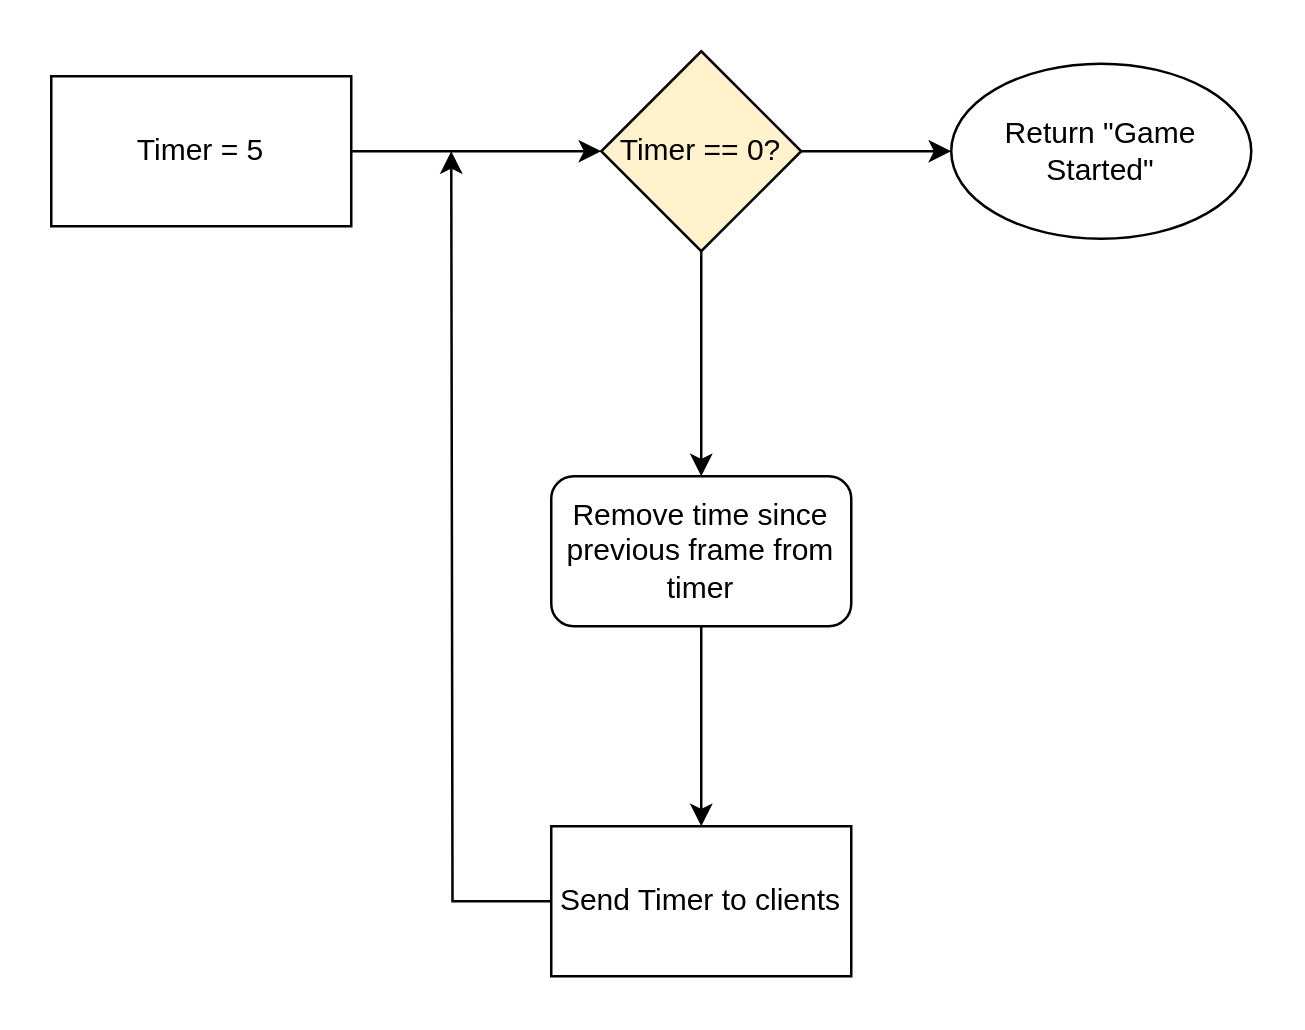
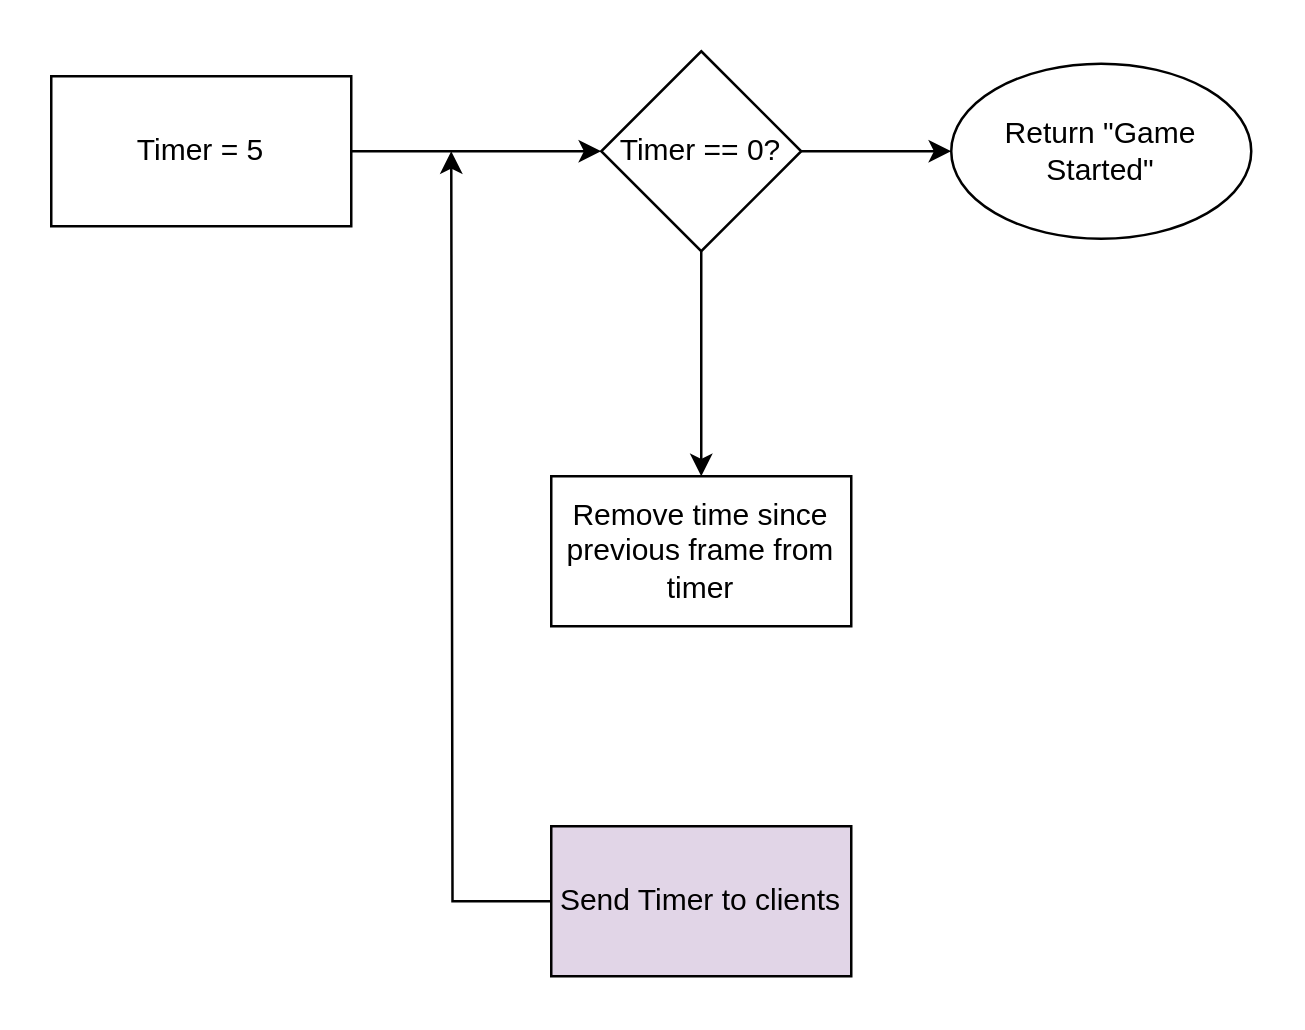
node "Timer == 0?": fillcolor #fff2cc -> #ffffff
node "Remove time since previous frame from timer": shape rounded rectangle -> rectangle
edge "Remove time since previous frame from timer" -> "Send Timer to clients": removed
node "Send Timer to clients": fillcolor #ffffff -> #e1d5e7
